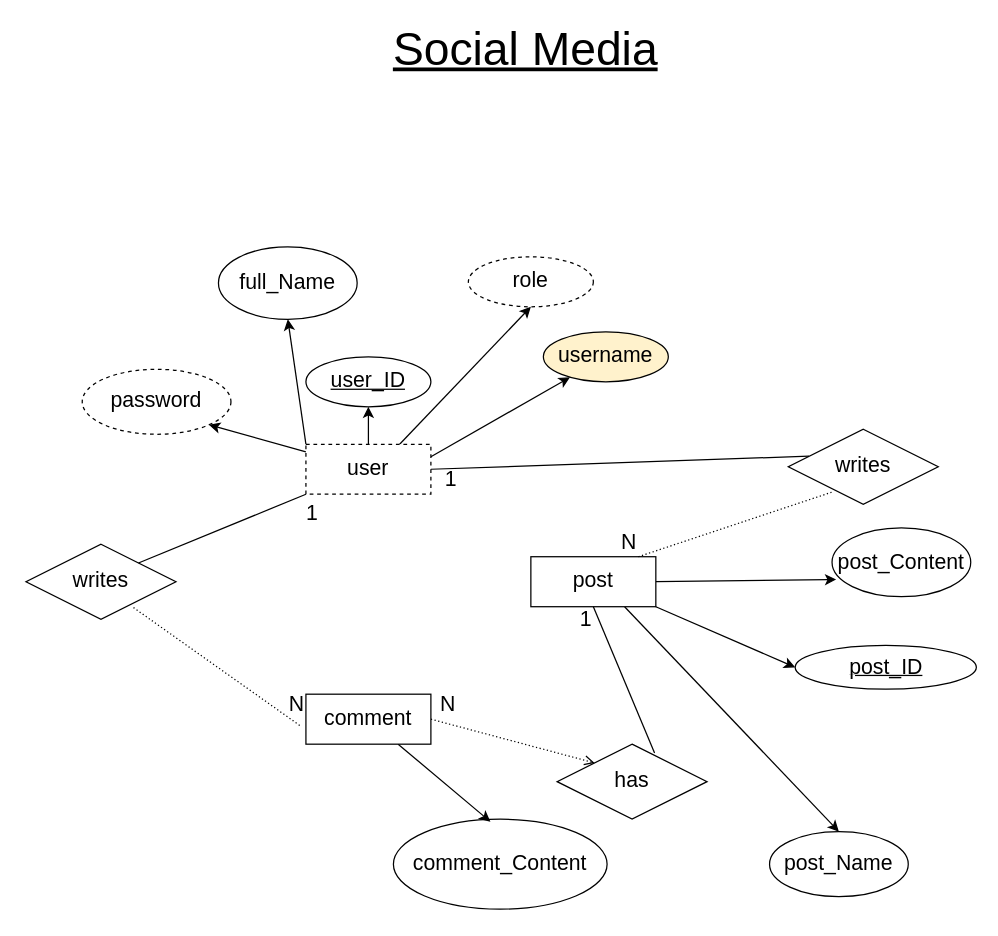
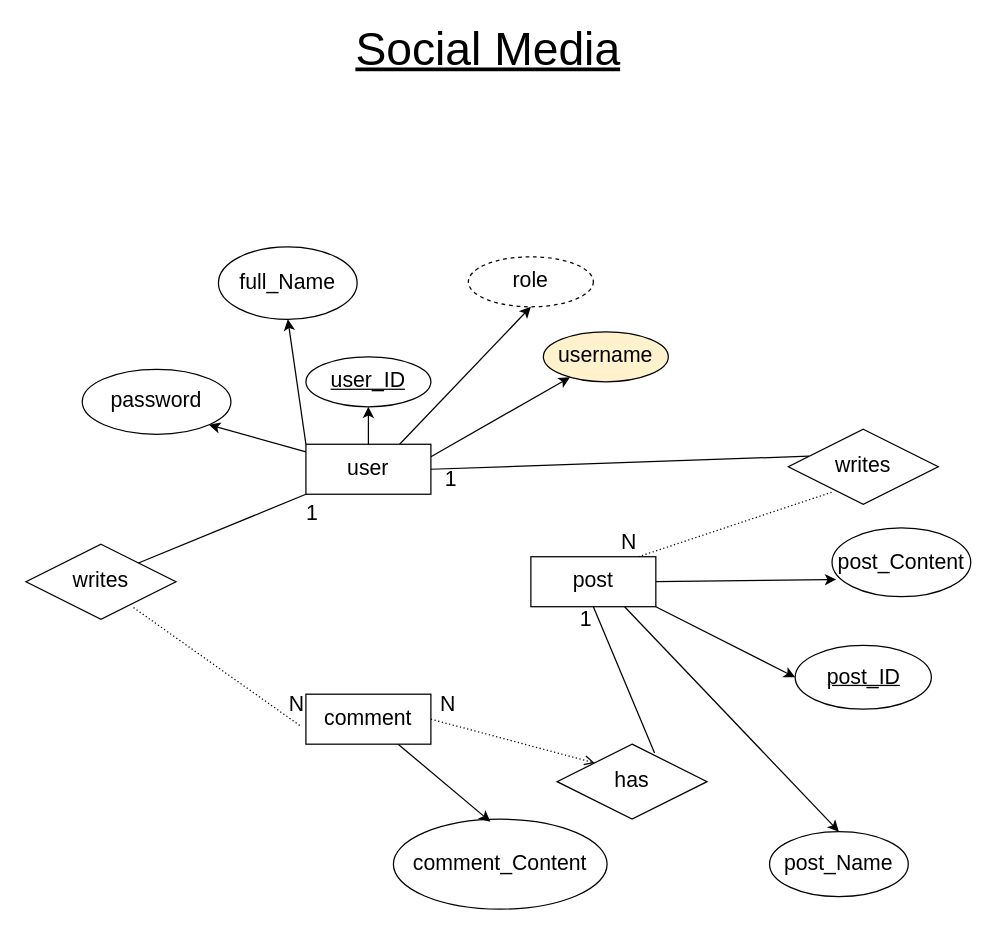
node "Social Media": moved (526, 51) -> (488, 51)
node "password": style dashed -> solid
node "user": style dashed -> solid
node "post_ID": size 181x44 -> 136x64
